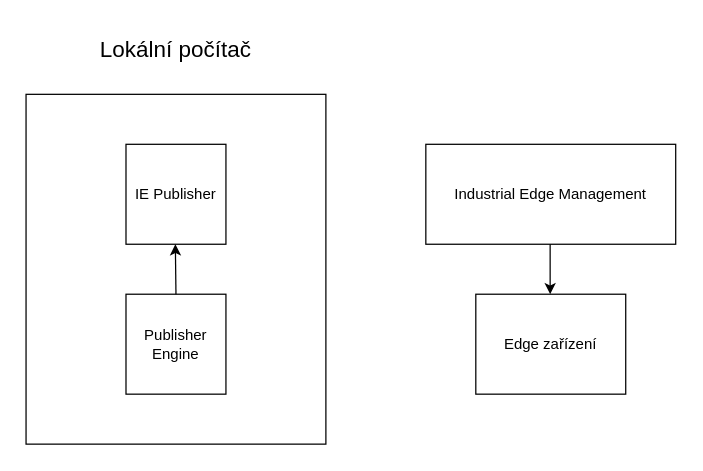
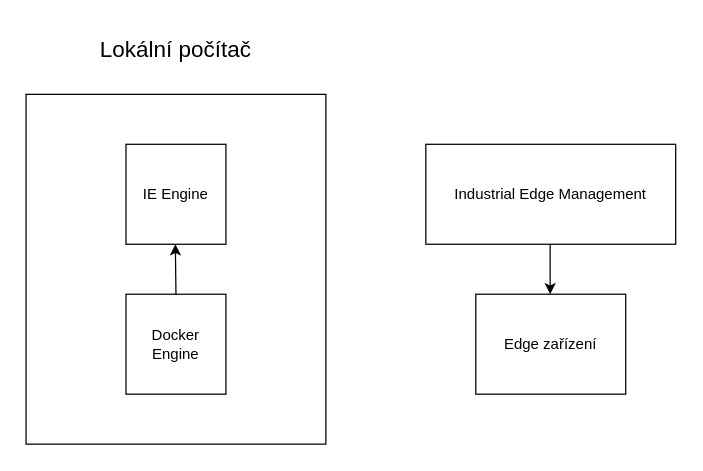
node "IE Publisher": label "IE Publisher" -> "IE Engine"
node "Publisher Engine": label "Publisher Engine" -> "Docker Engine"
